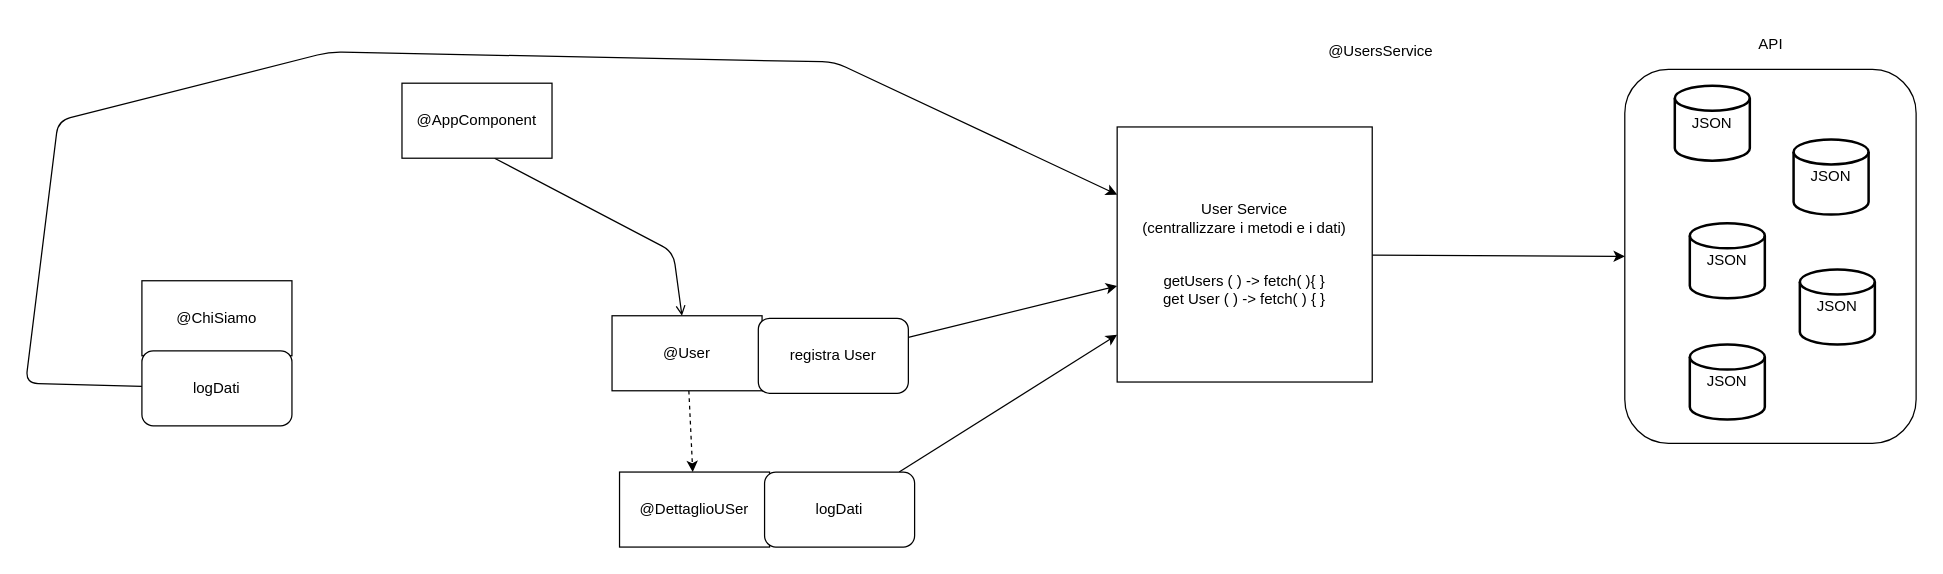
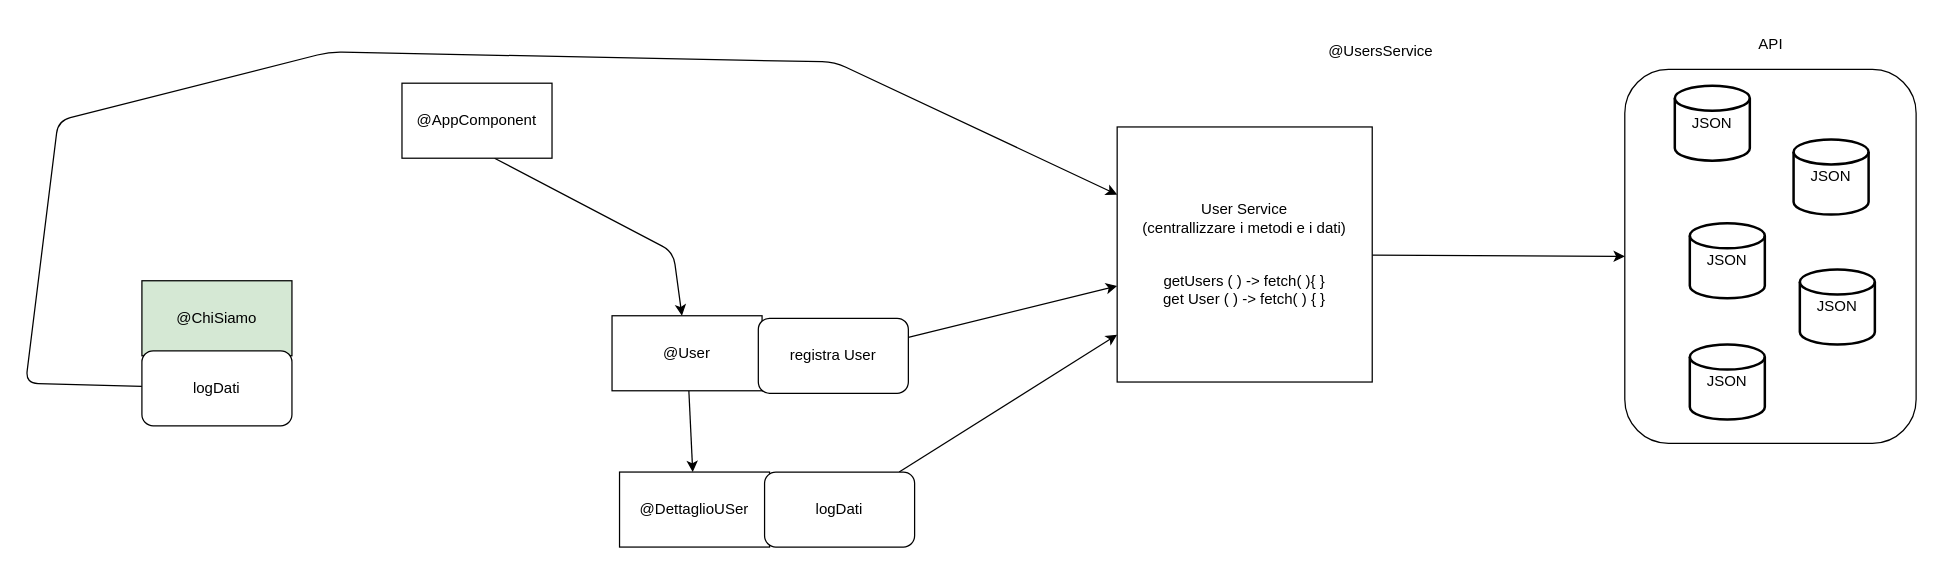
edge "@AppComponent" -> "@User": arrowhead open -> classic
node "@ChiSiamo": fillcolor #ffffff -> #d5e8d4
edge "@User" -> "@DettaglioUSer": style dashed -> solid
